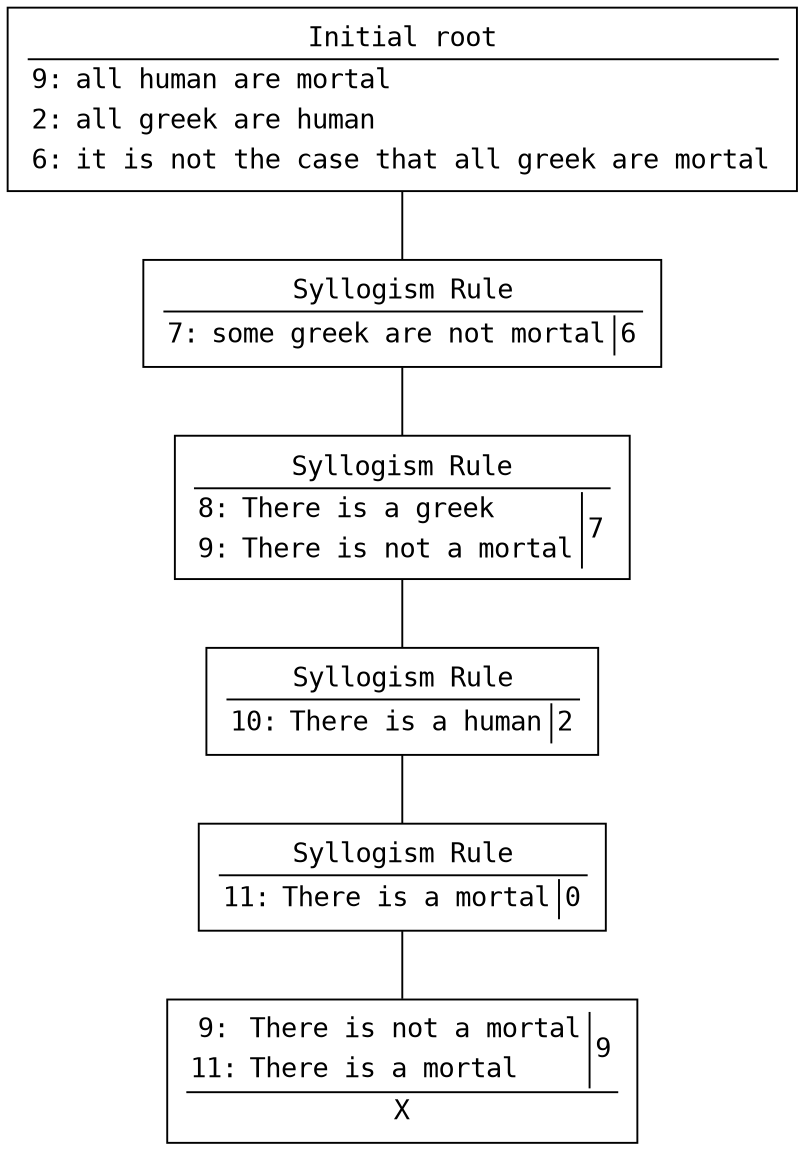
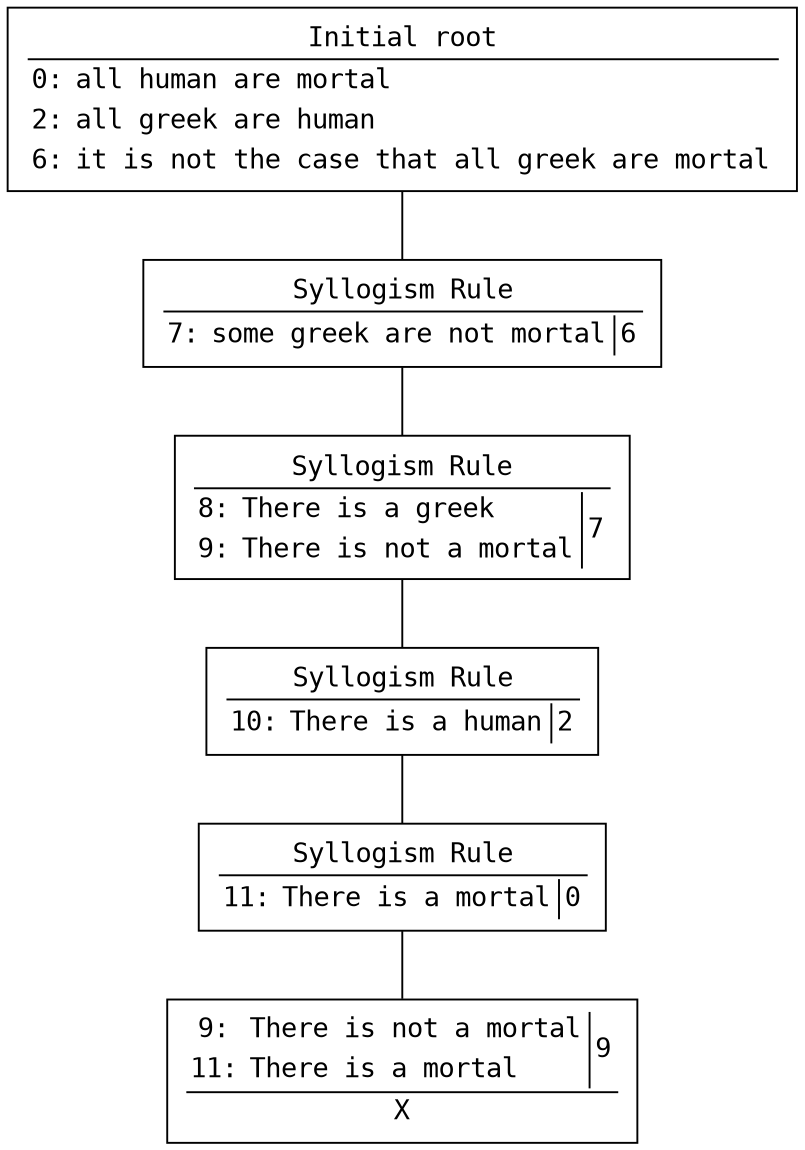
node "Initial root": text "9:" -> "0:"
